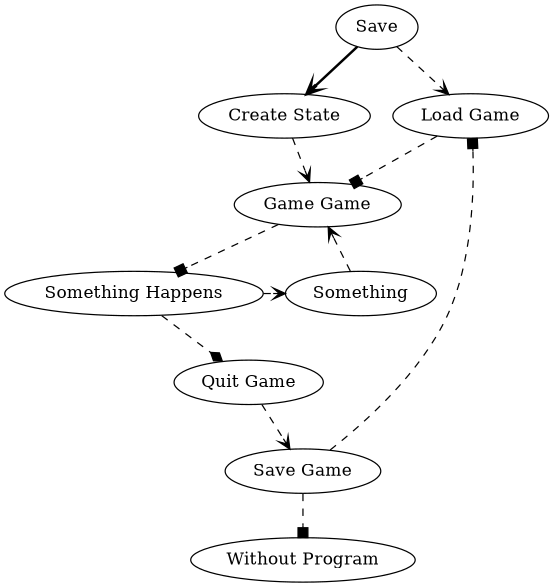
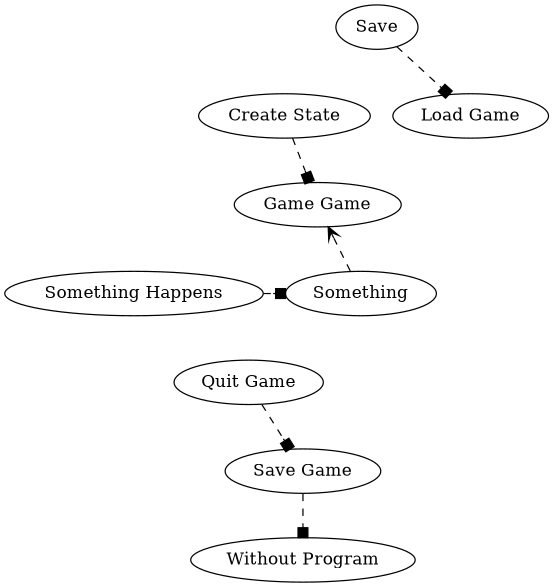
edge "Save" -> "Create State": removed
edge "Save" -> "Load Game": arrowhead vee -> box
edge "Create State" -> "Game Game": arrowhead vee -> box
edge "Load Game" -> "Game Game": removed
edge "Game Game" -> "Something Happens": removed
edge "Something Happens" -> "Something": arrowhead vee -> box
edge "Save Game" -> "Load Game": removed
edge "Something Happens" -> "Quit Game": removed
edge "Quit Game" -> "Save Game": arrowhead vee -> box
